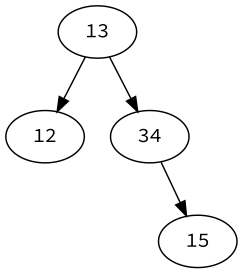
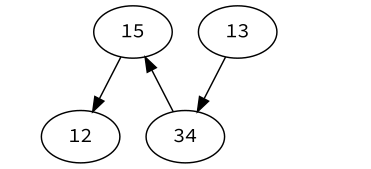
edge "13" -> "12": now "15" -> "12"
